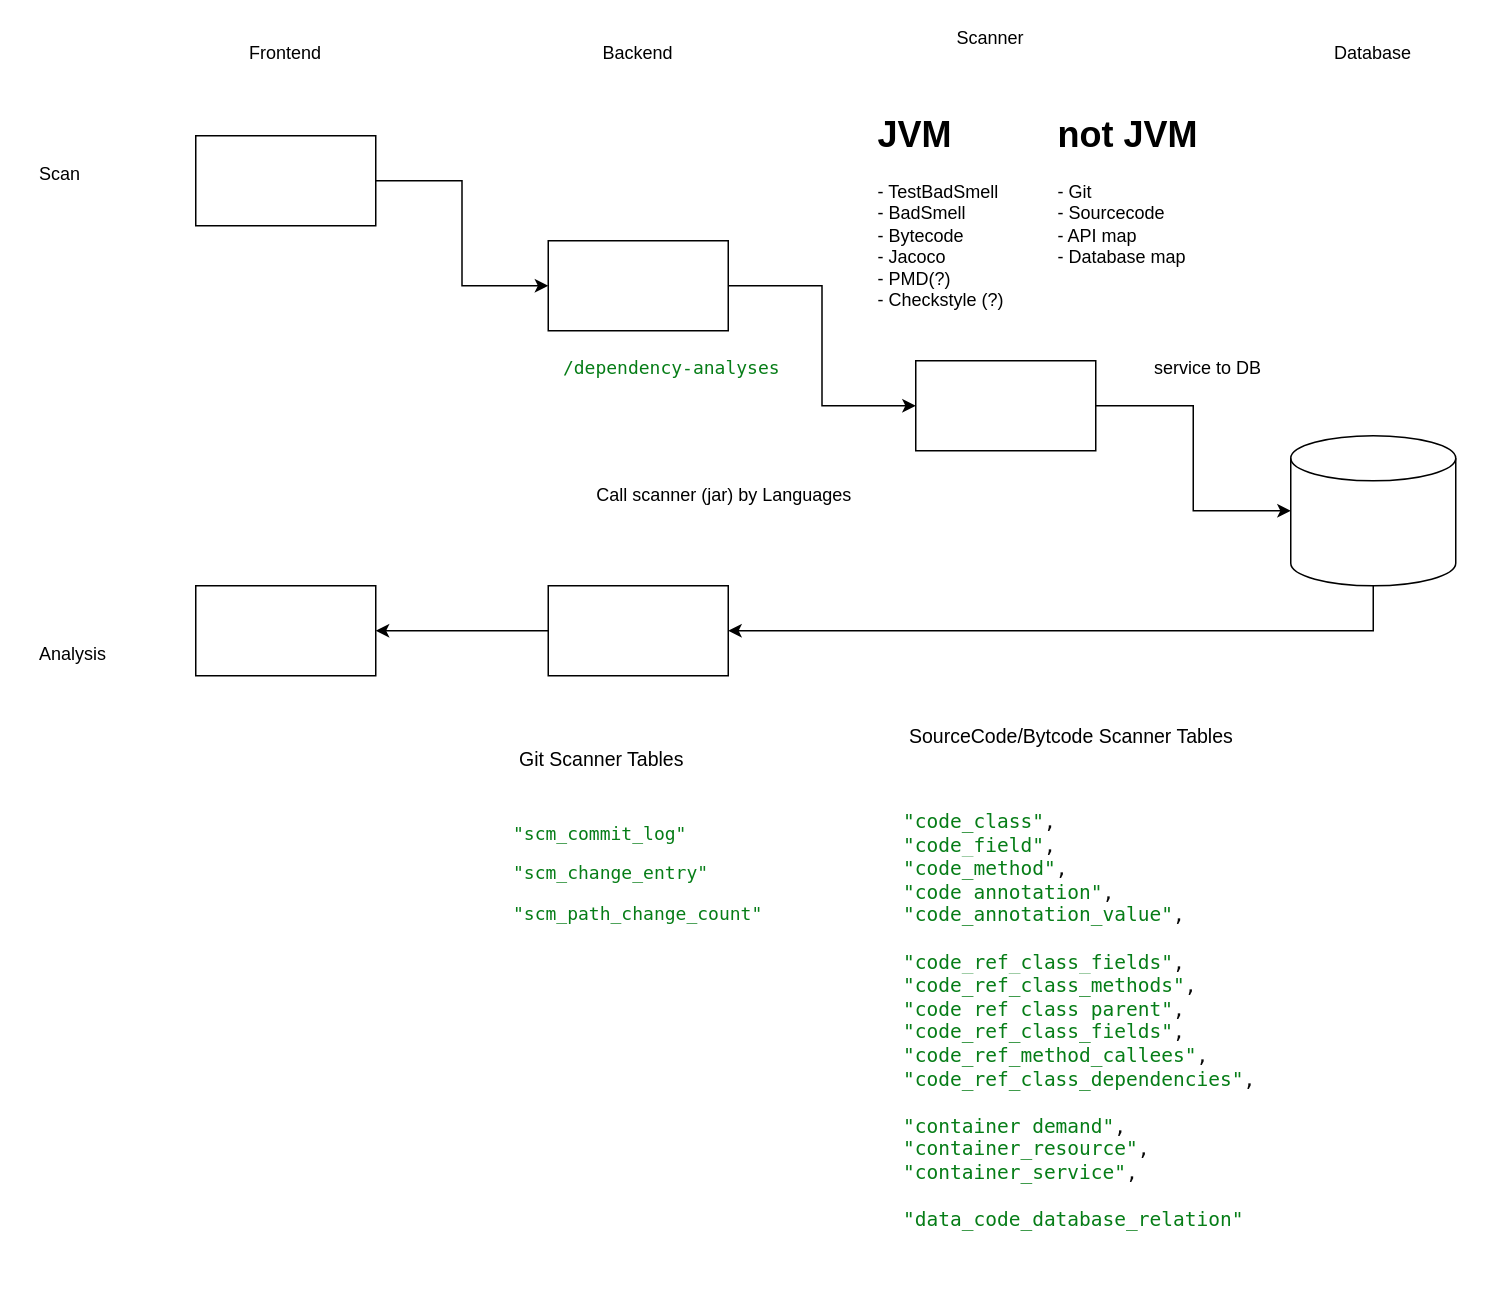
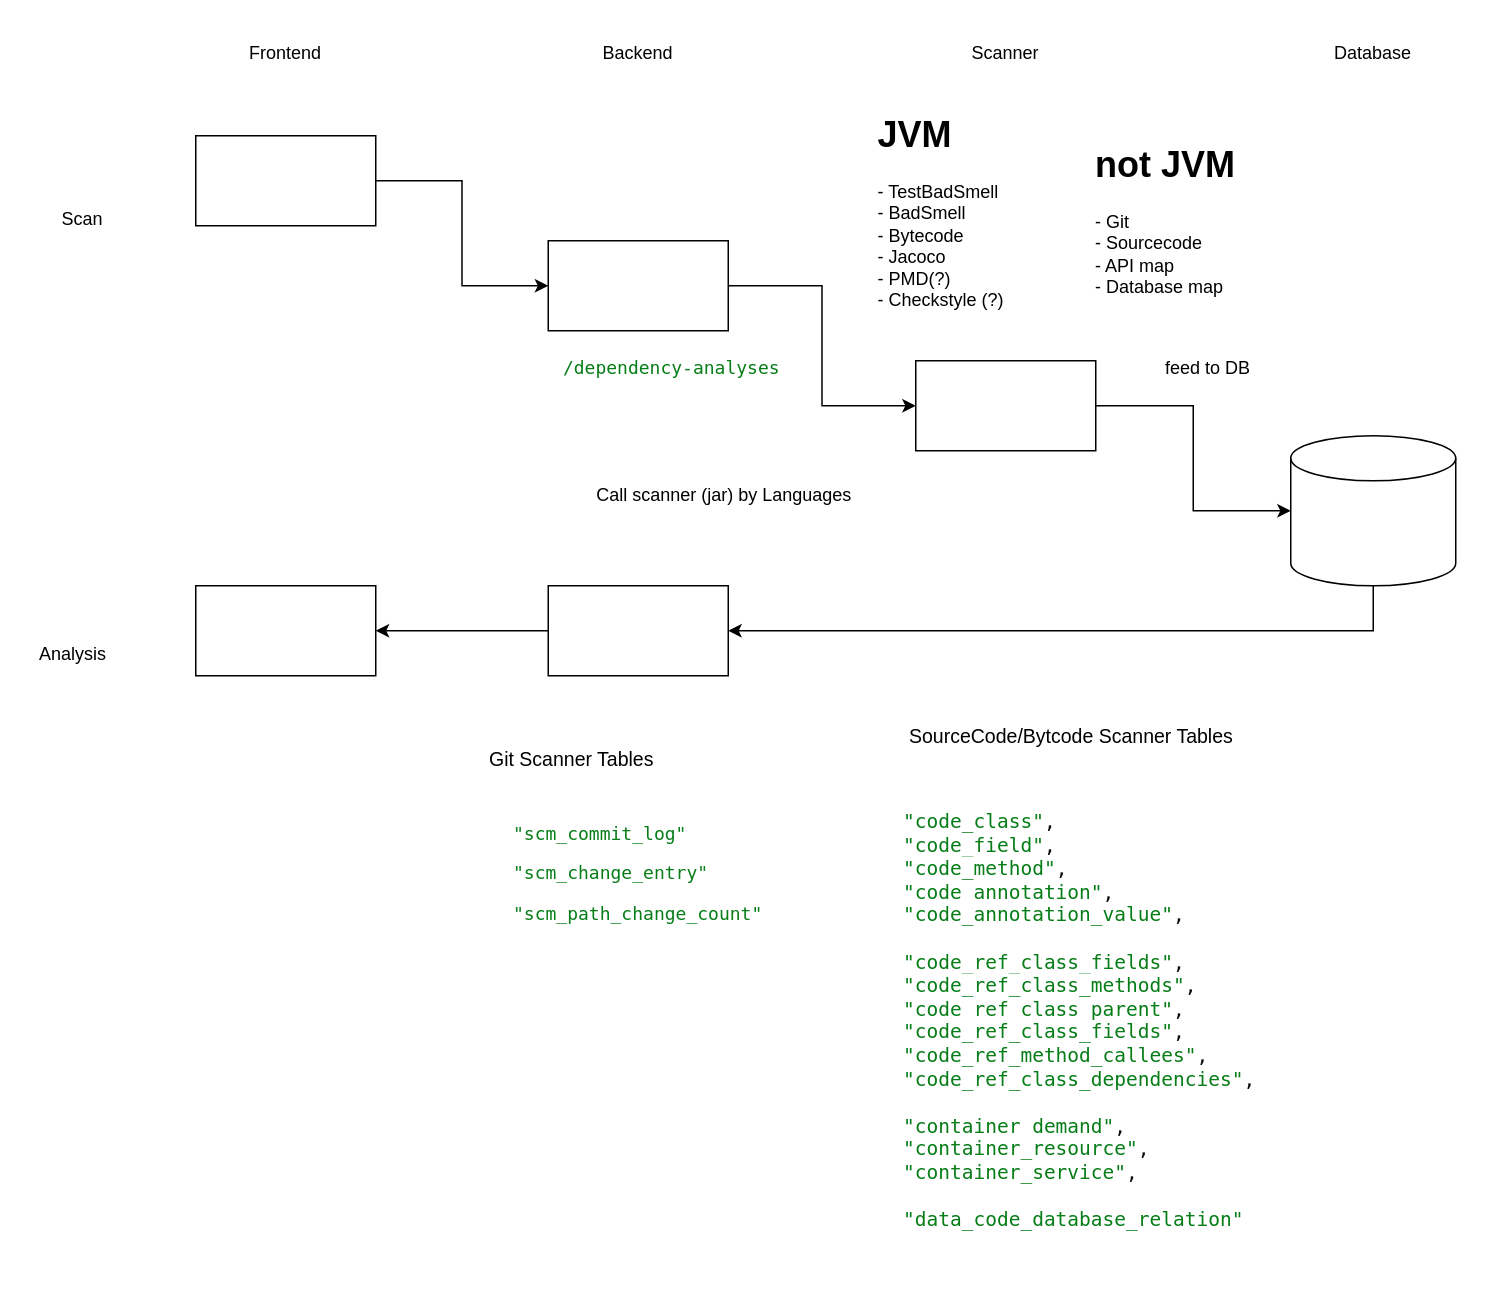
node "Scanner": moved (991, 38) -> (1006, 53)
node "Scan": moved (91, 173) -> (113, 218)
node "not JVM- Git- Sourcecode- API map- Database map": moved (1141, 203) -> (1178, 233)
node "service to DB": label "service to DB" -> "feed to DB"
node "Git Scanner Tables": moved (676, 758) -> (646, 758)
